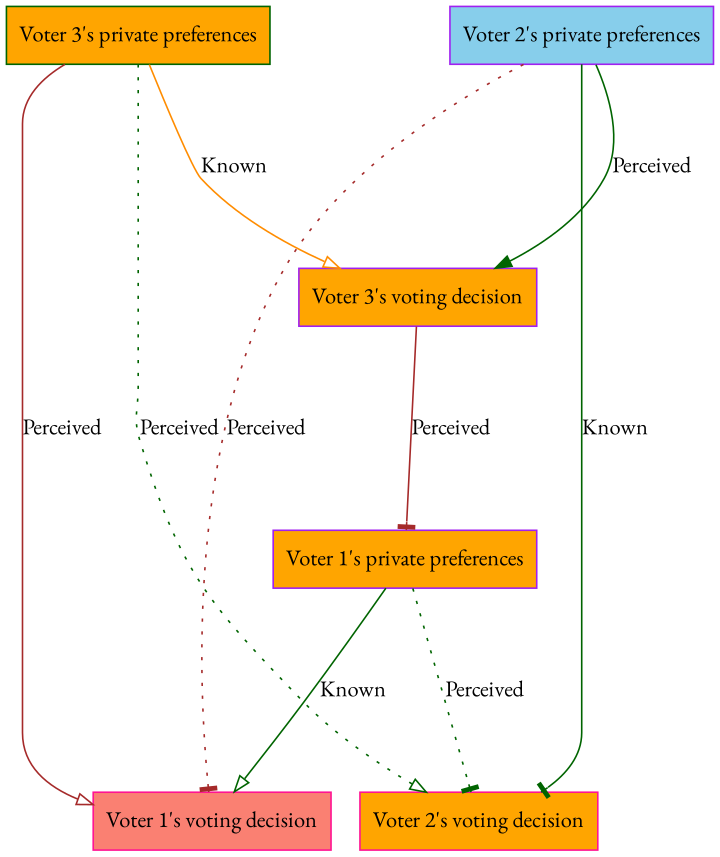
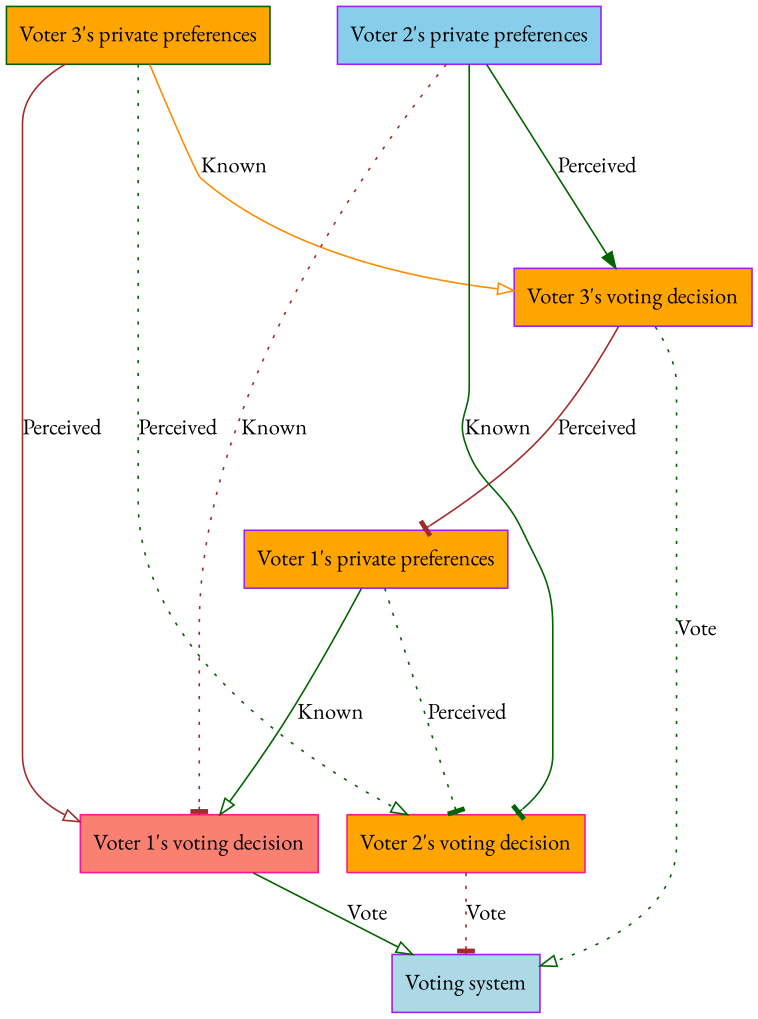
edge "Voter 2's private preferences" -> "Voter 1's voting decision": label "Perceived" -> "Known"
node "Voting system": added
